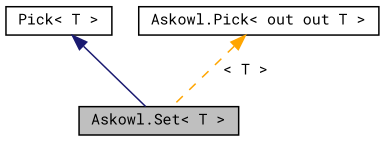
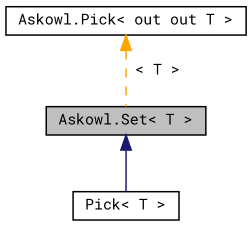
edge "Askowl.Set< T >" -> "Pick< T >": reversed
